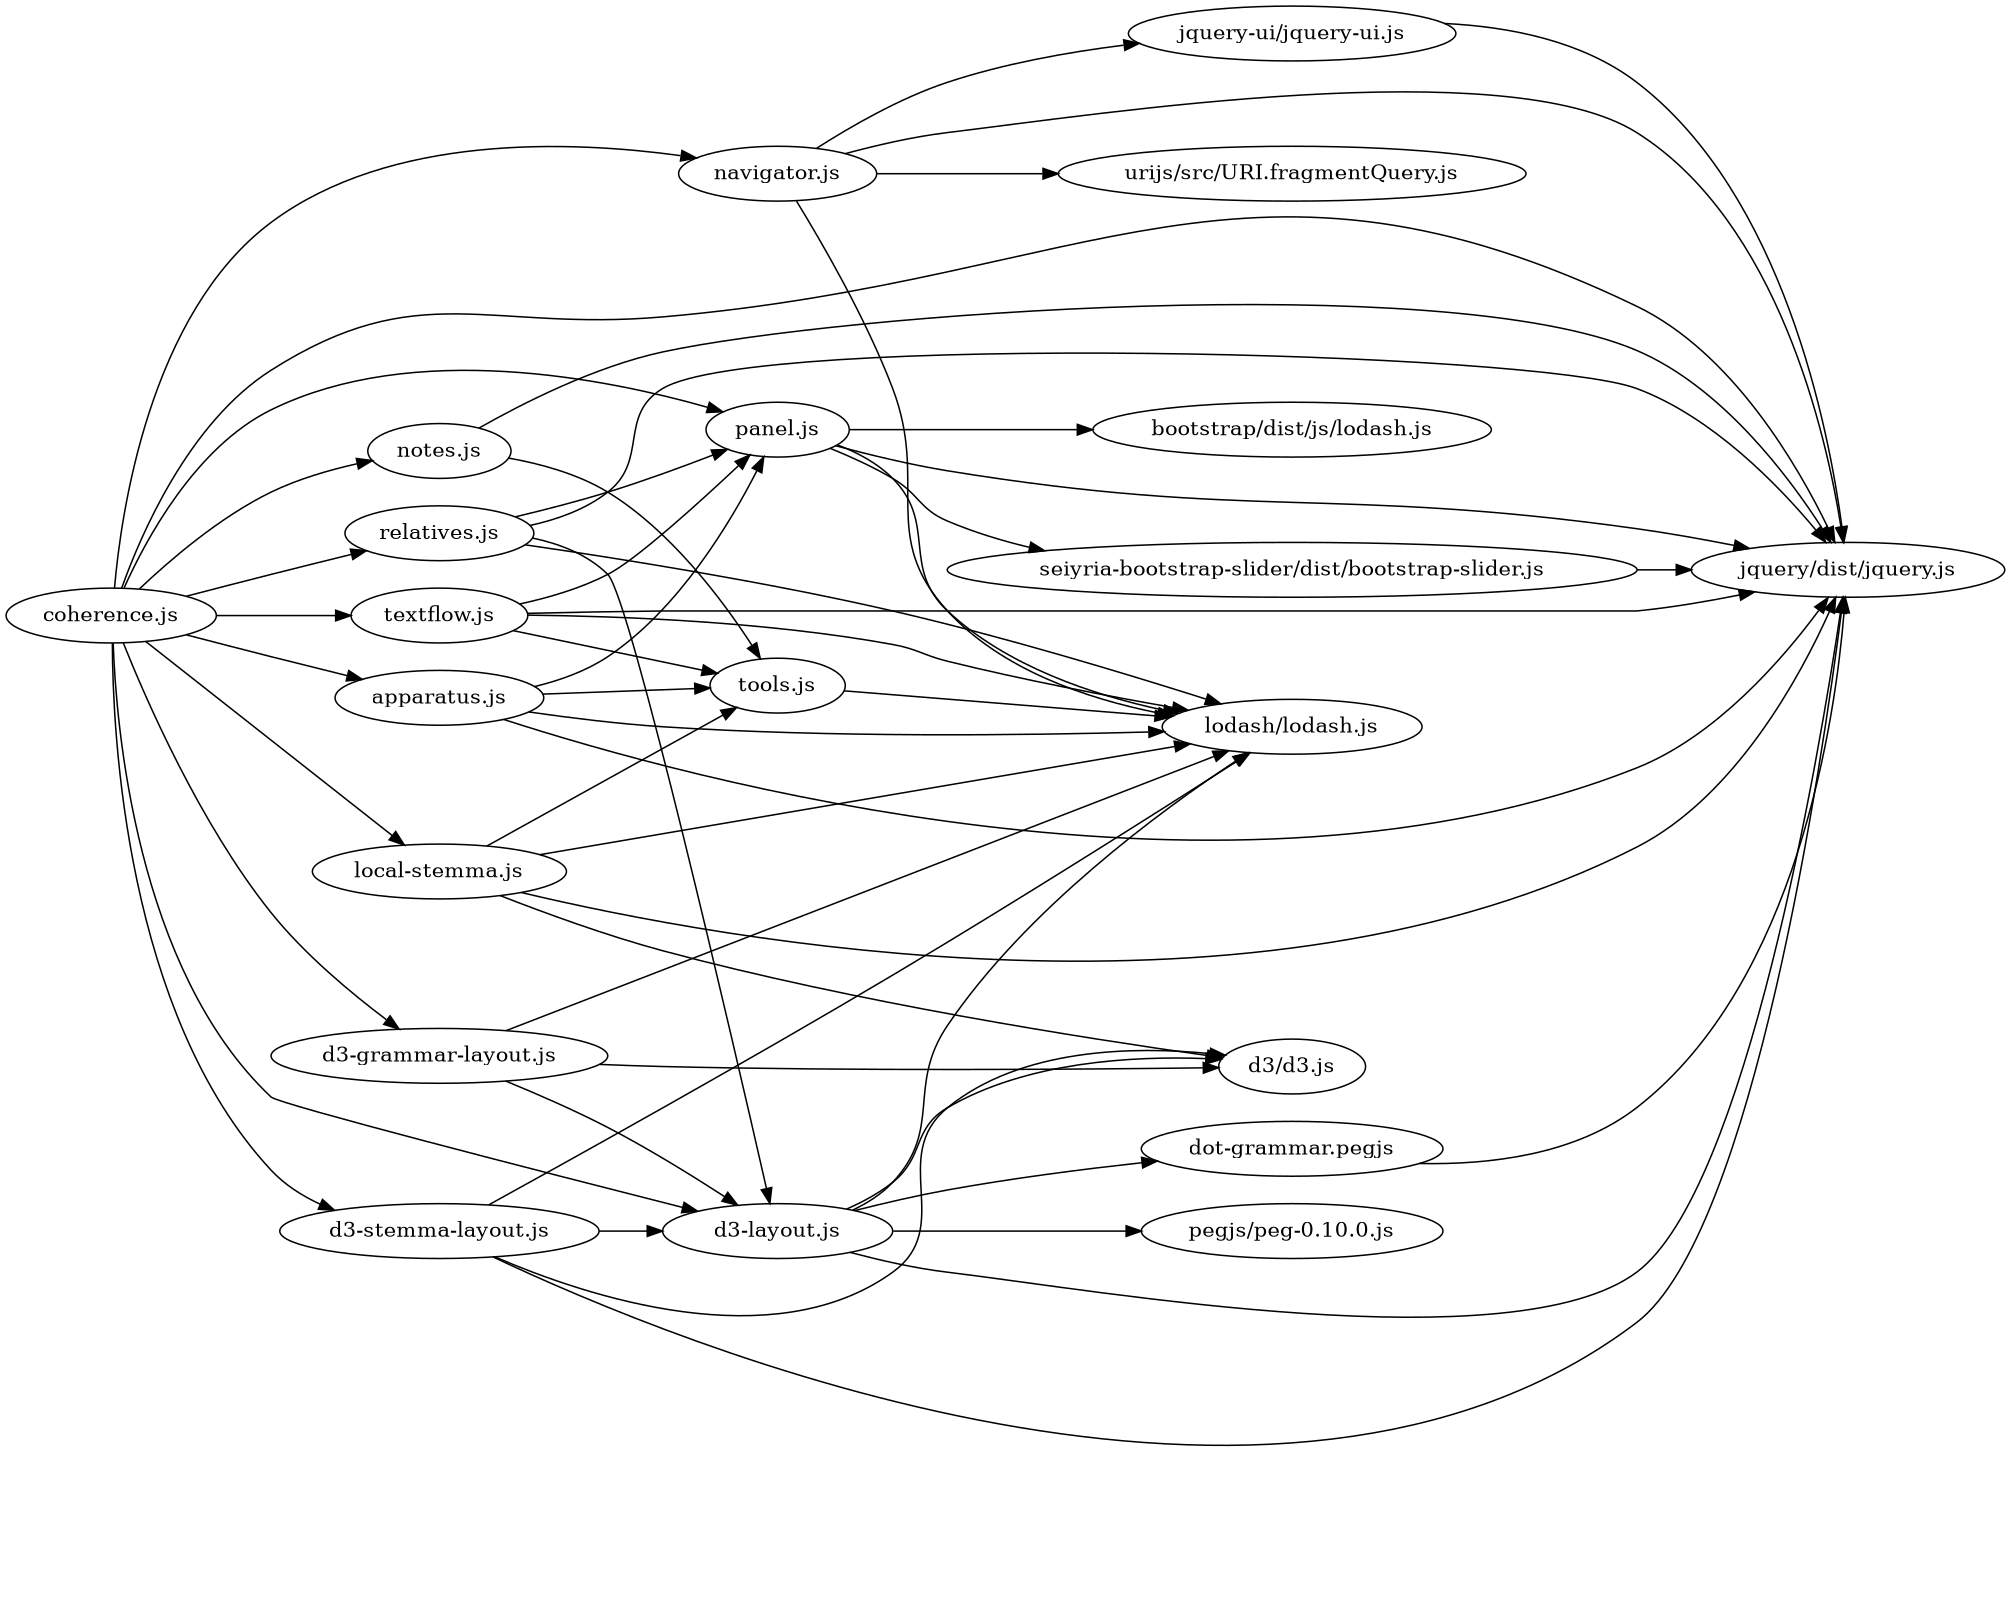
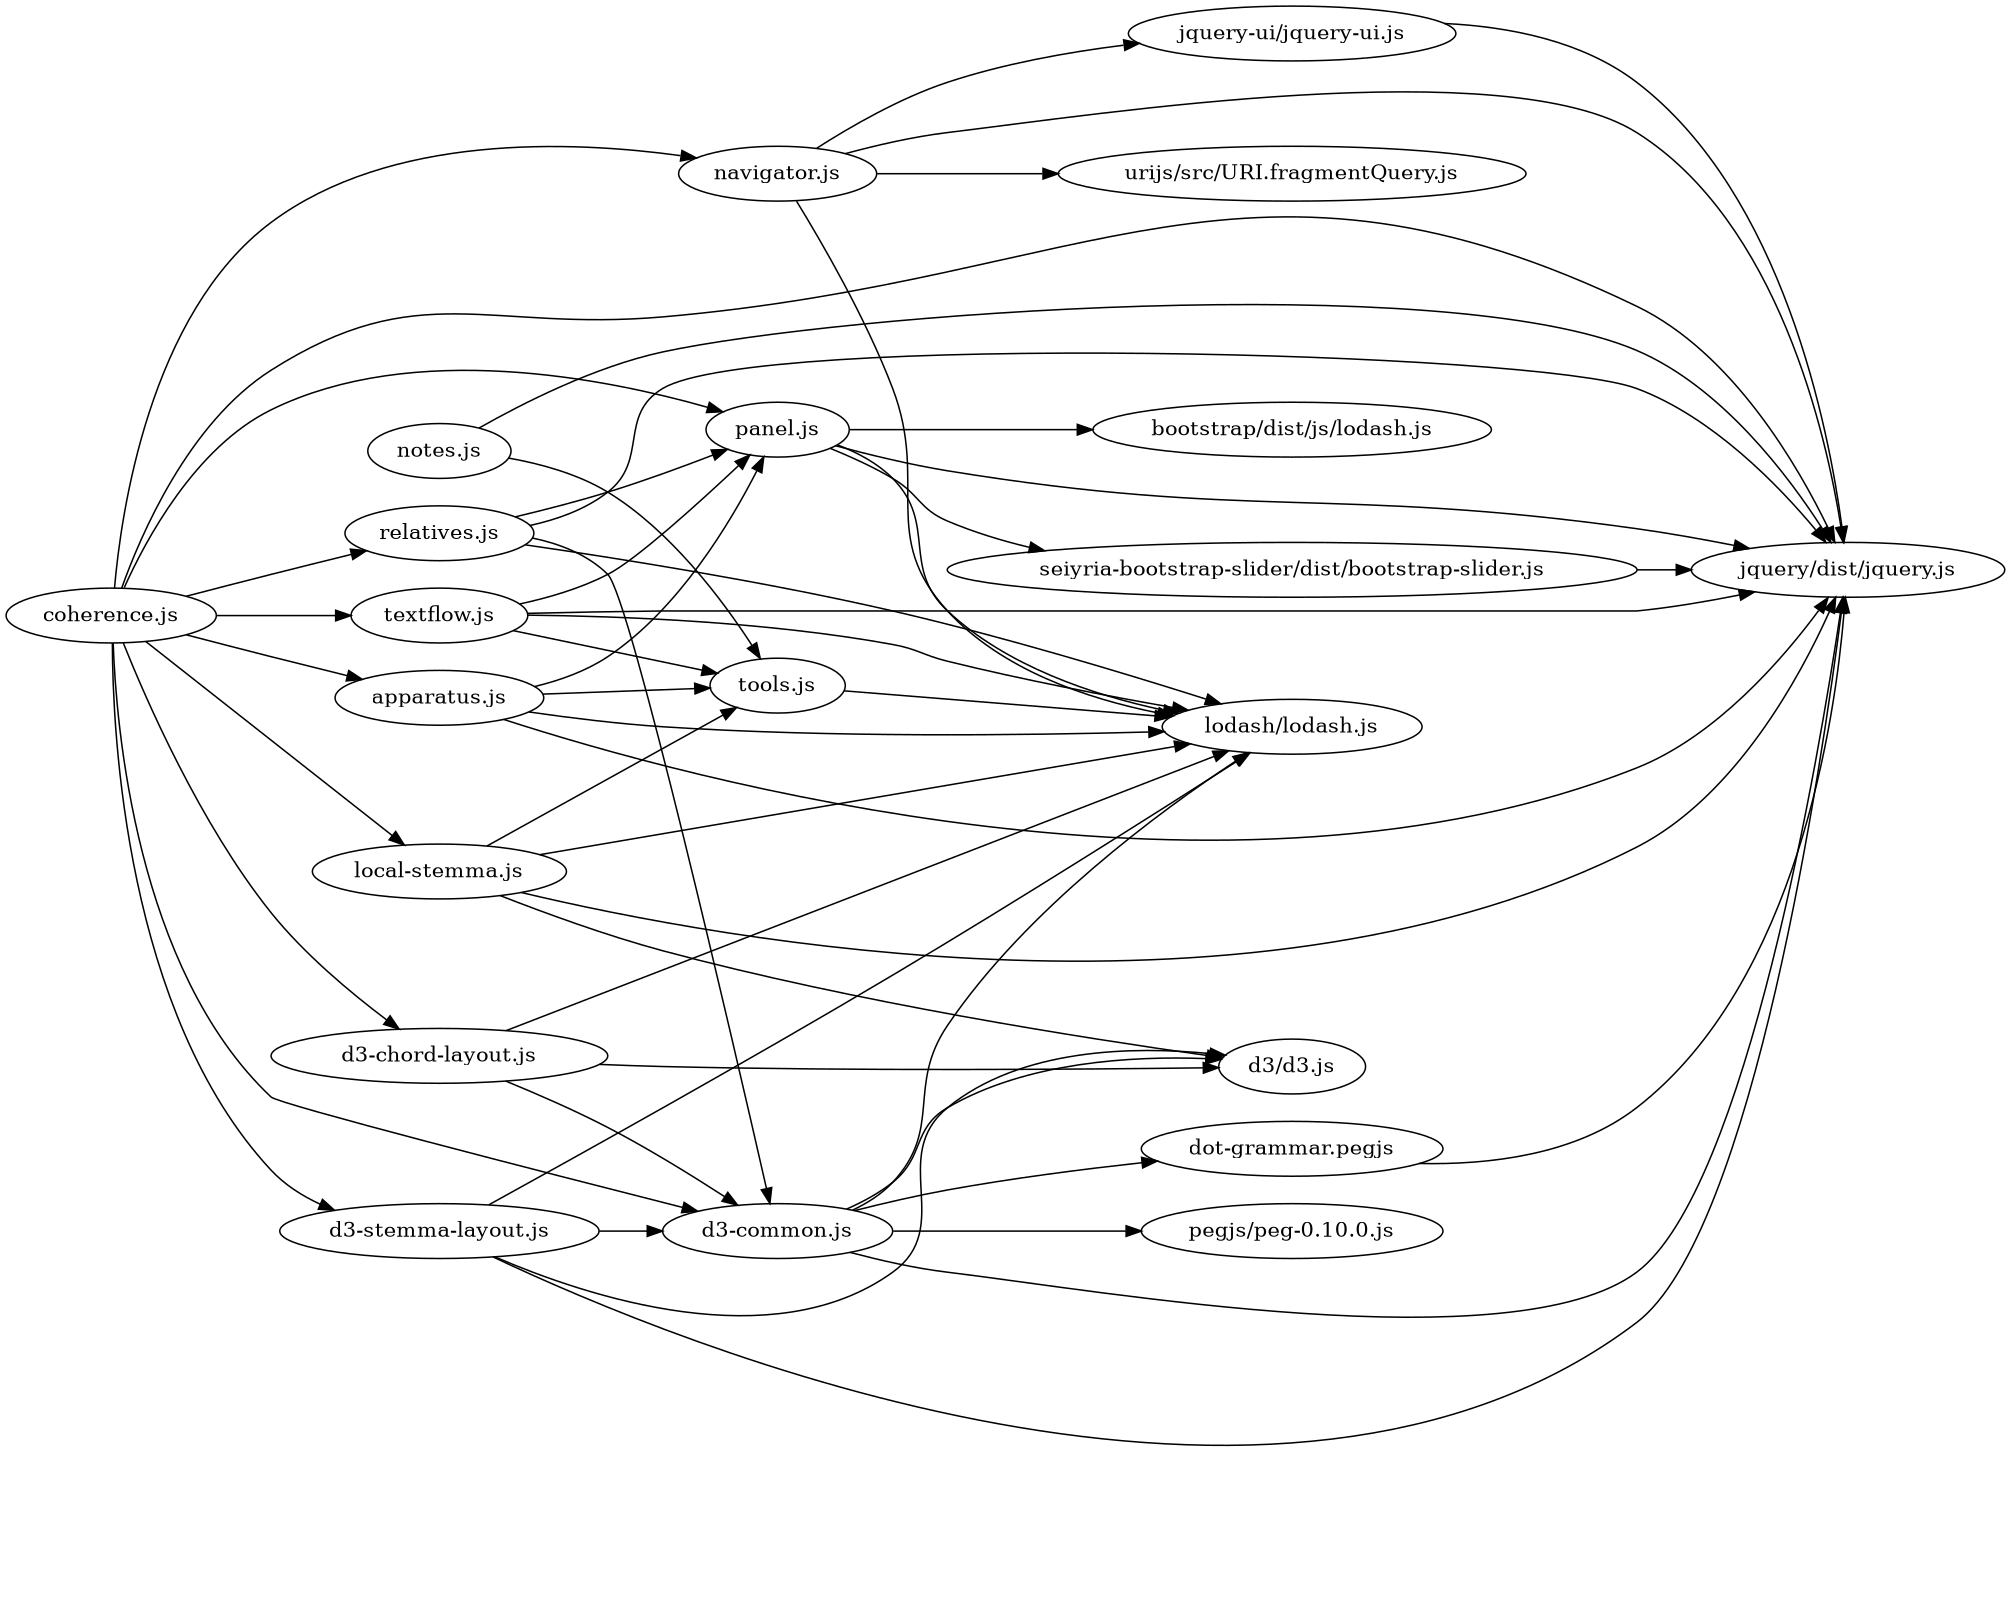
edge "coherence.js" -> "notes.js": removed
node "d3-grammar-layout.js": label "d3-grammar-layout.js" -> "d3-chord-layout.js"
node "d3-layout.js": label "d3-layout.js" -> "d3-common.js"
